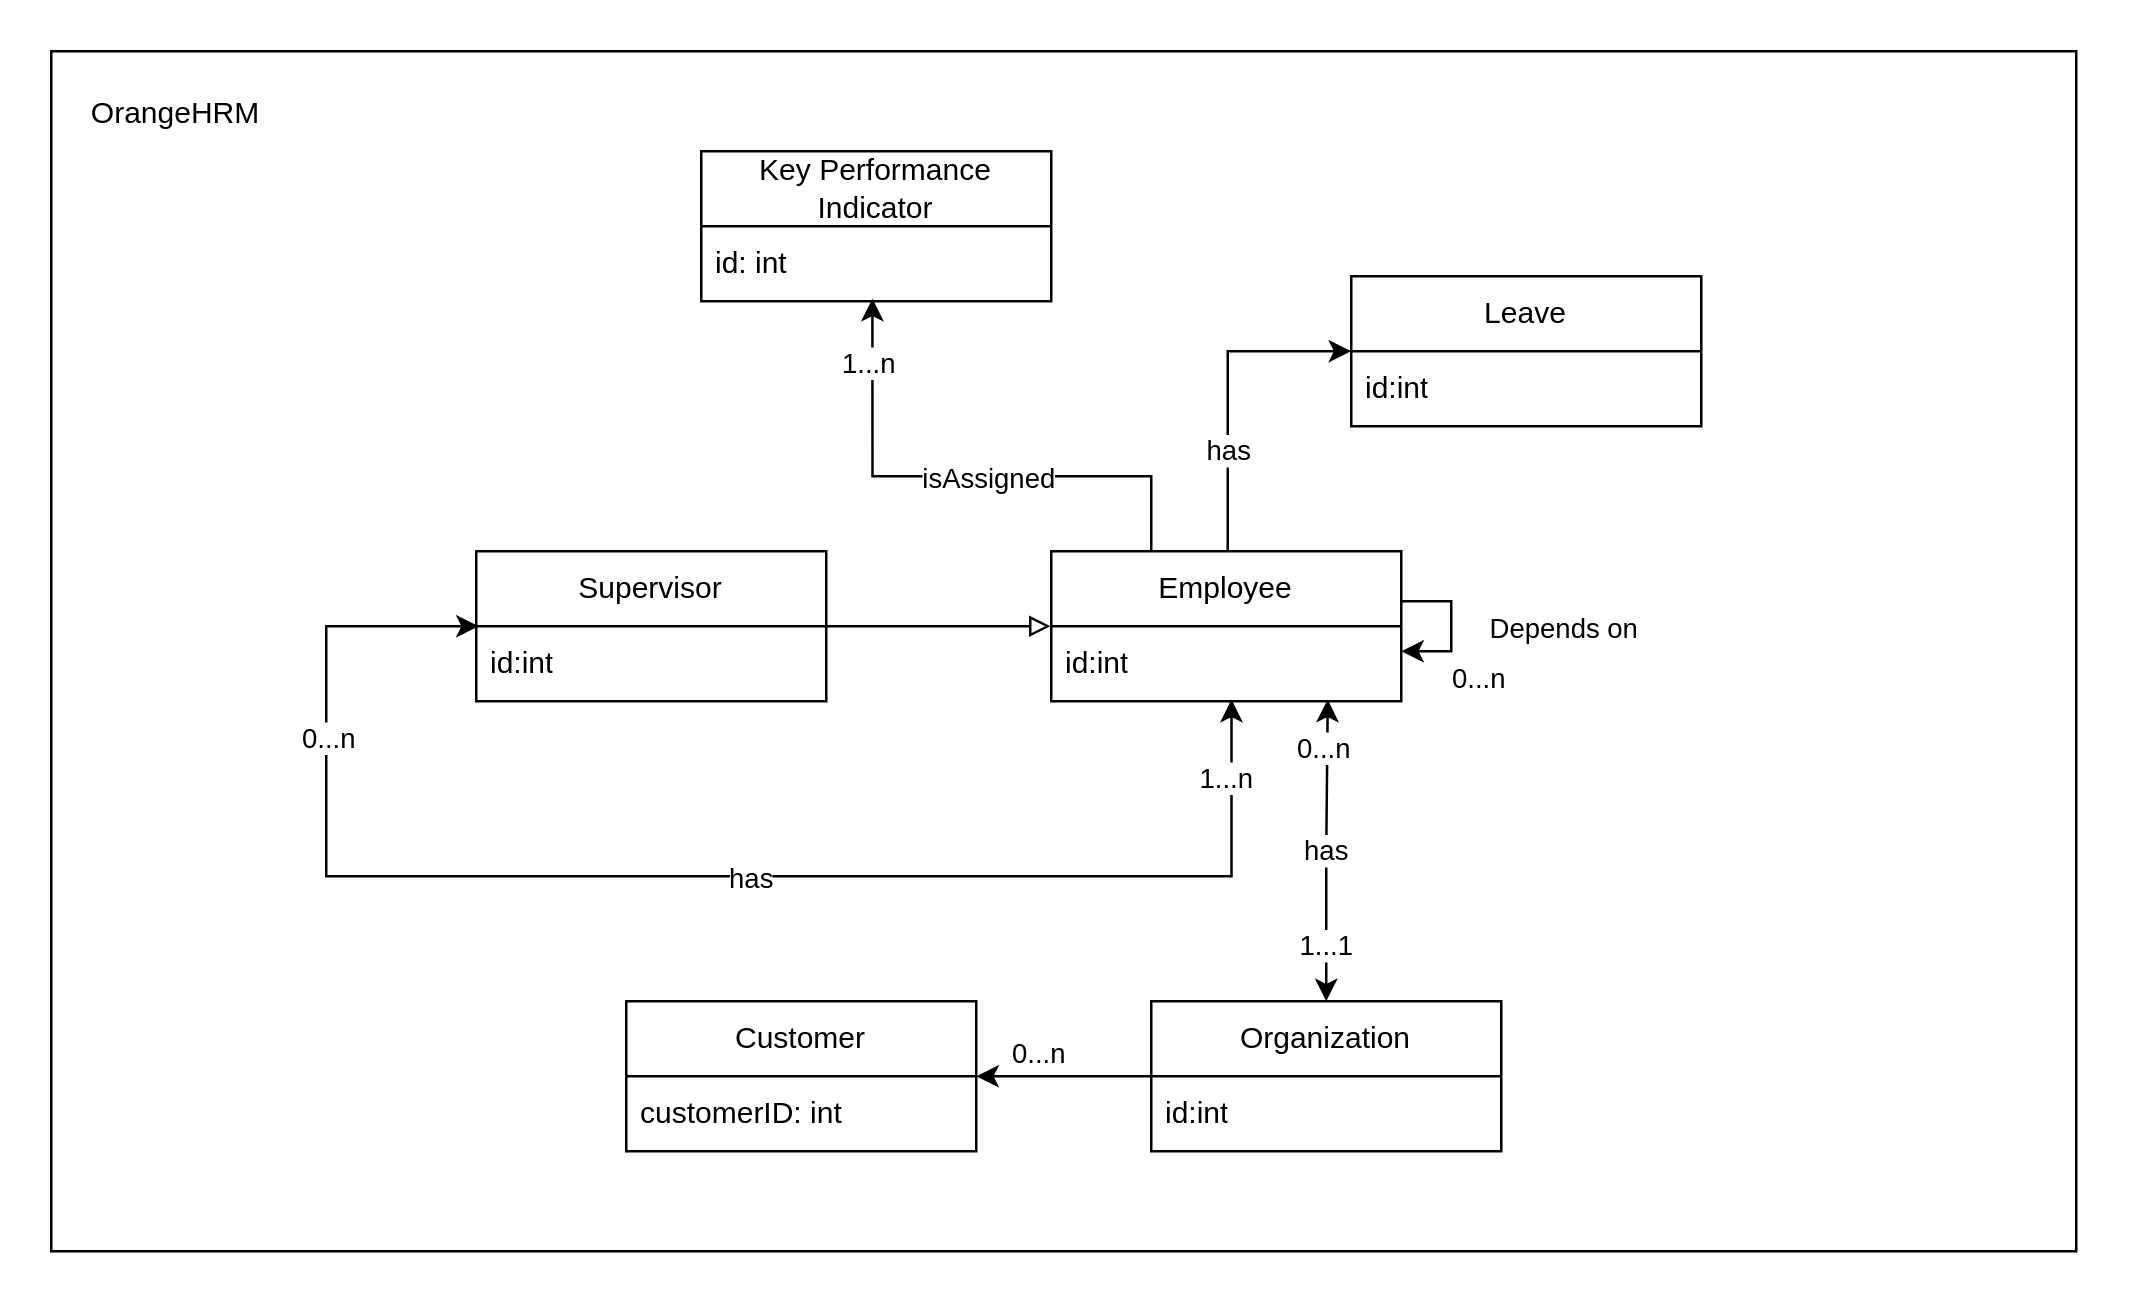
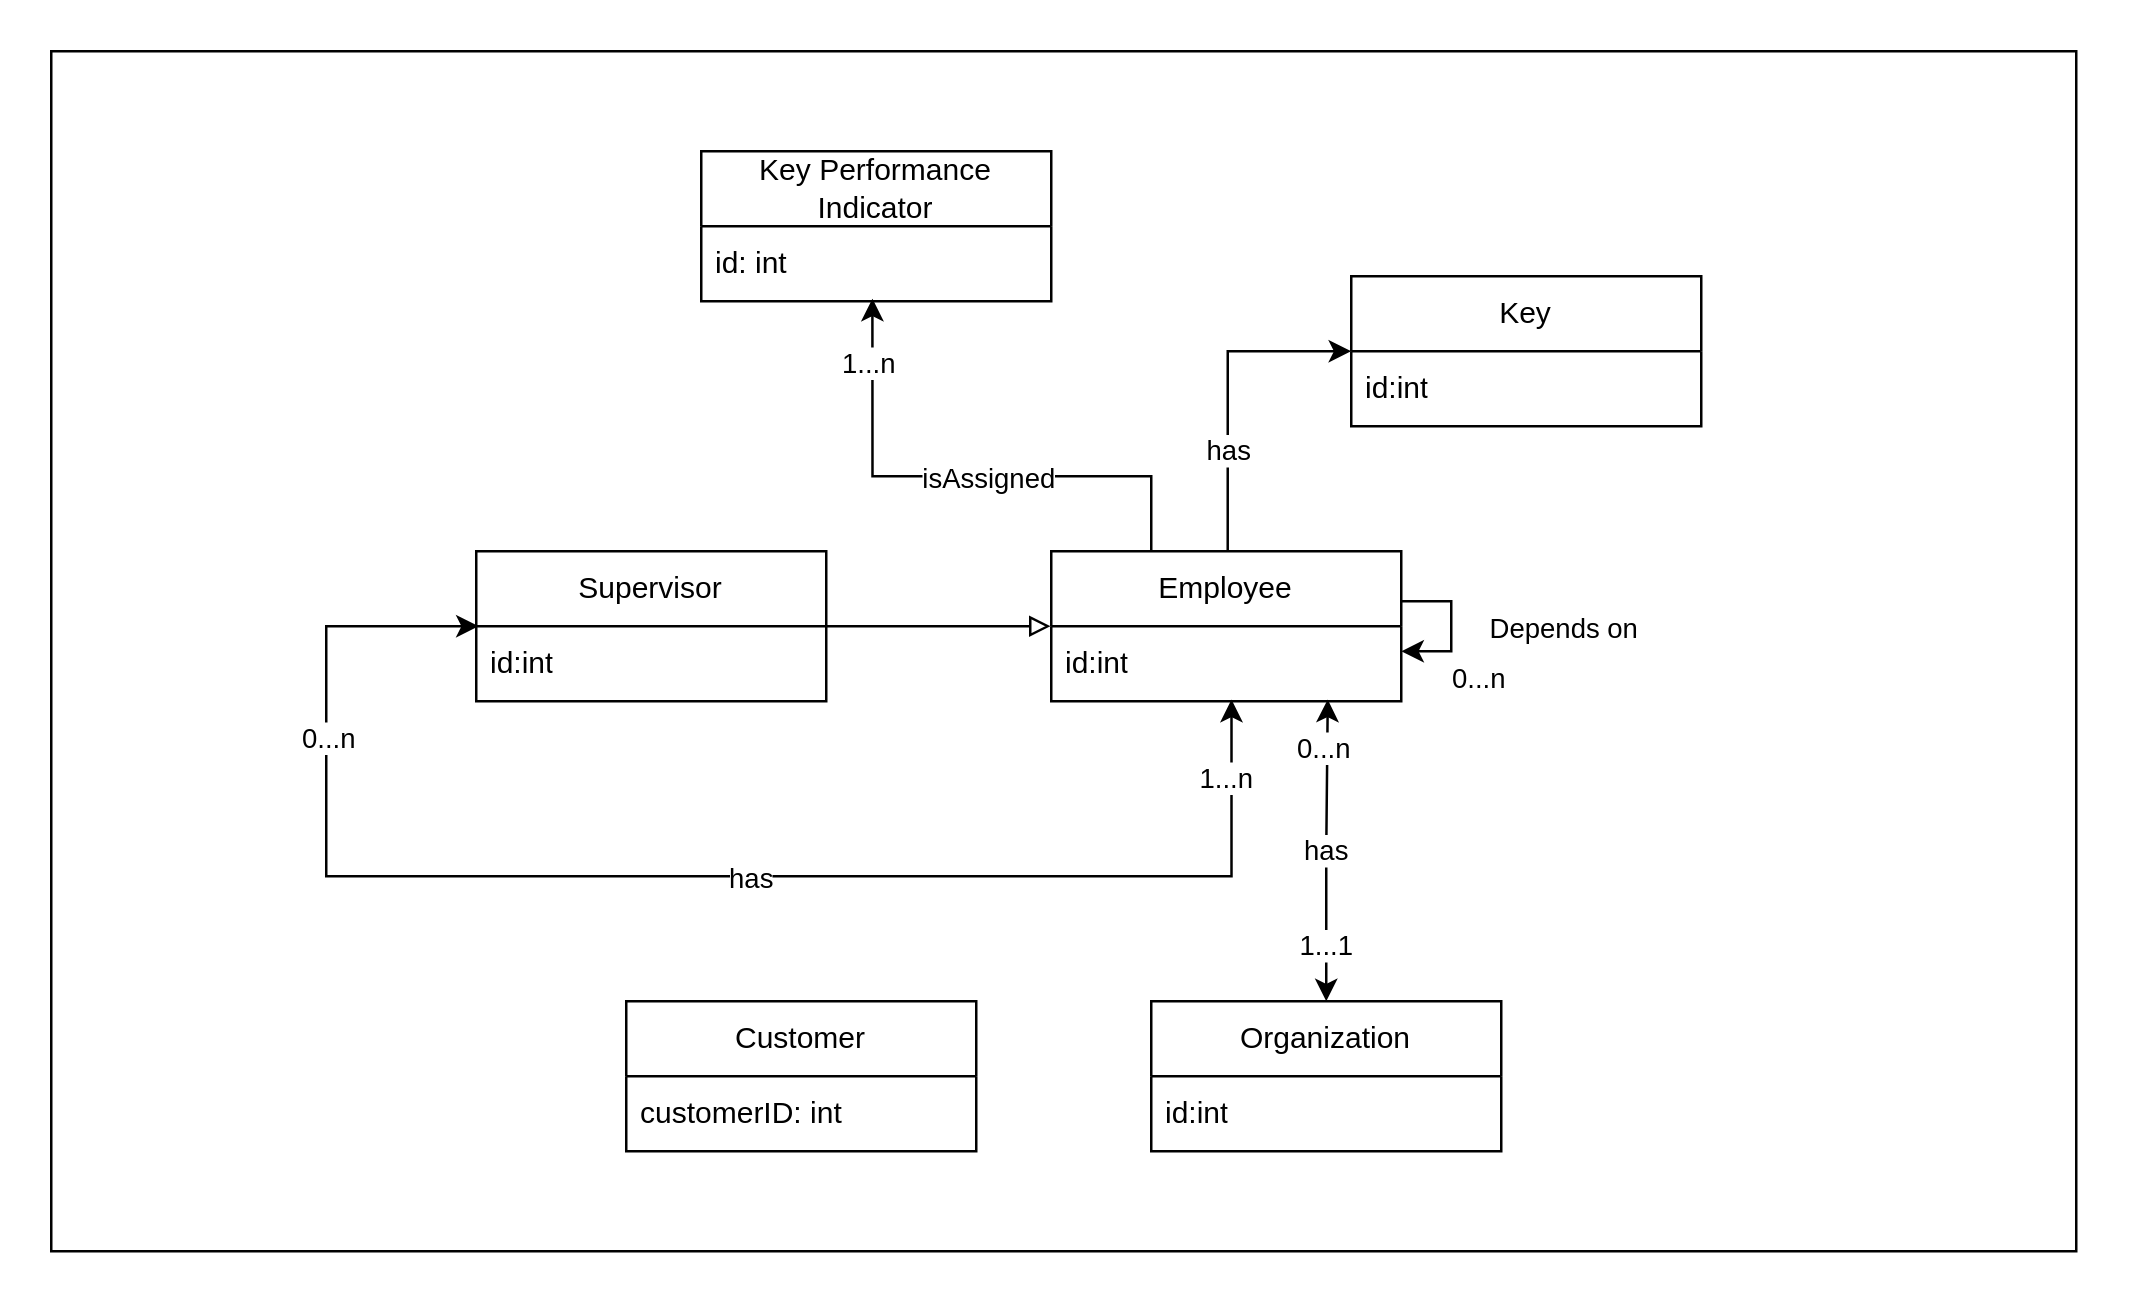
node "OrangeHRM": removed
node "Leave": label "Leave" -> "Key"
edge "Organization" -> "Customer": removed, label "0...n"
